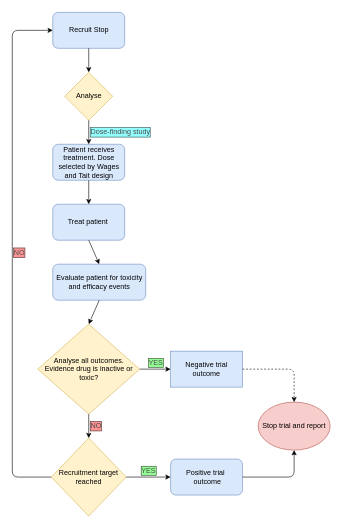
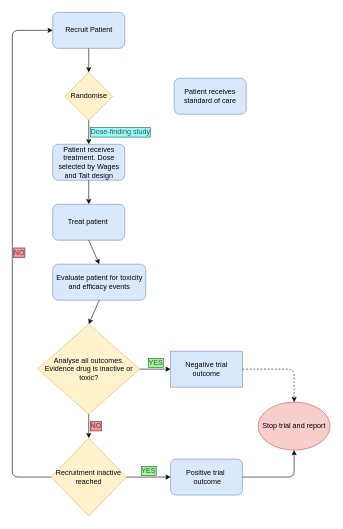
node "Recruit Stop": label "Recruit Stop" -> "Recruit Patient"
node "Analyse": label "Analyse" -> "Randomise"
node "Patient receives standard of care": added
node "Recruitment target reached": label "Recruitment target reached" -> "Recruitment inactive reached"
